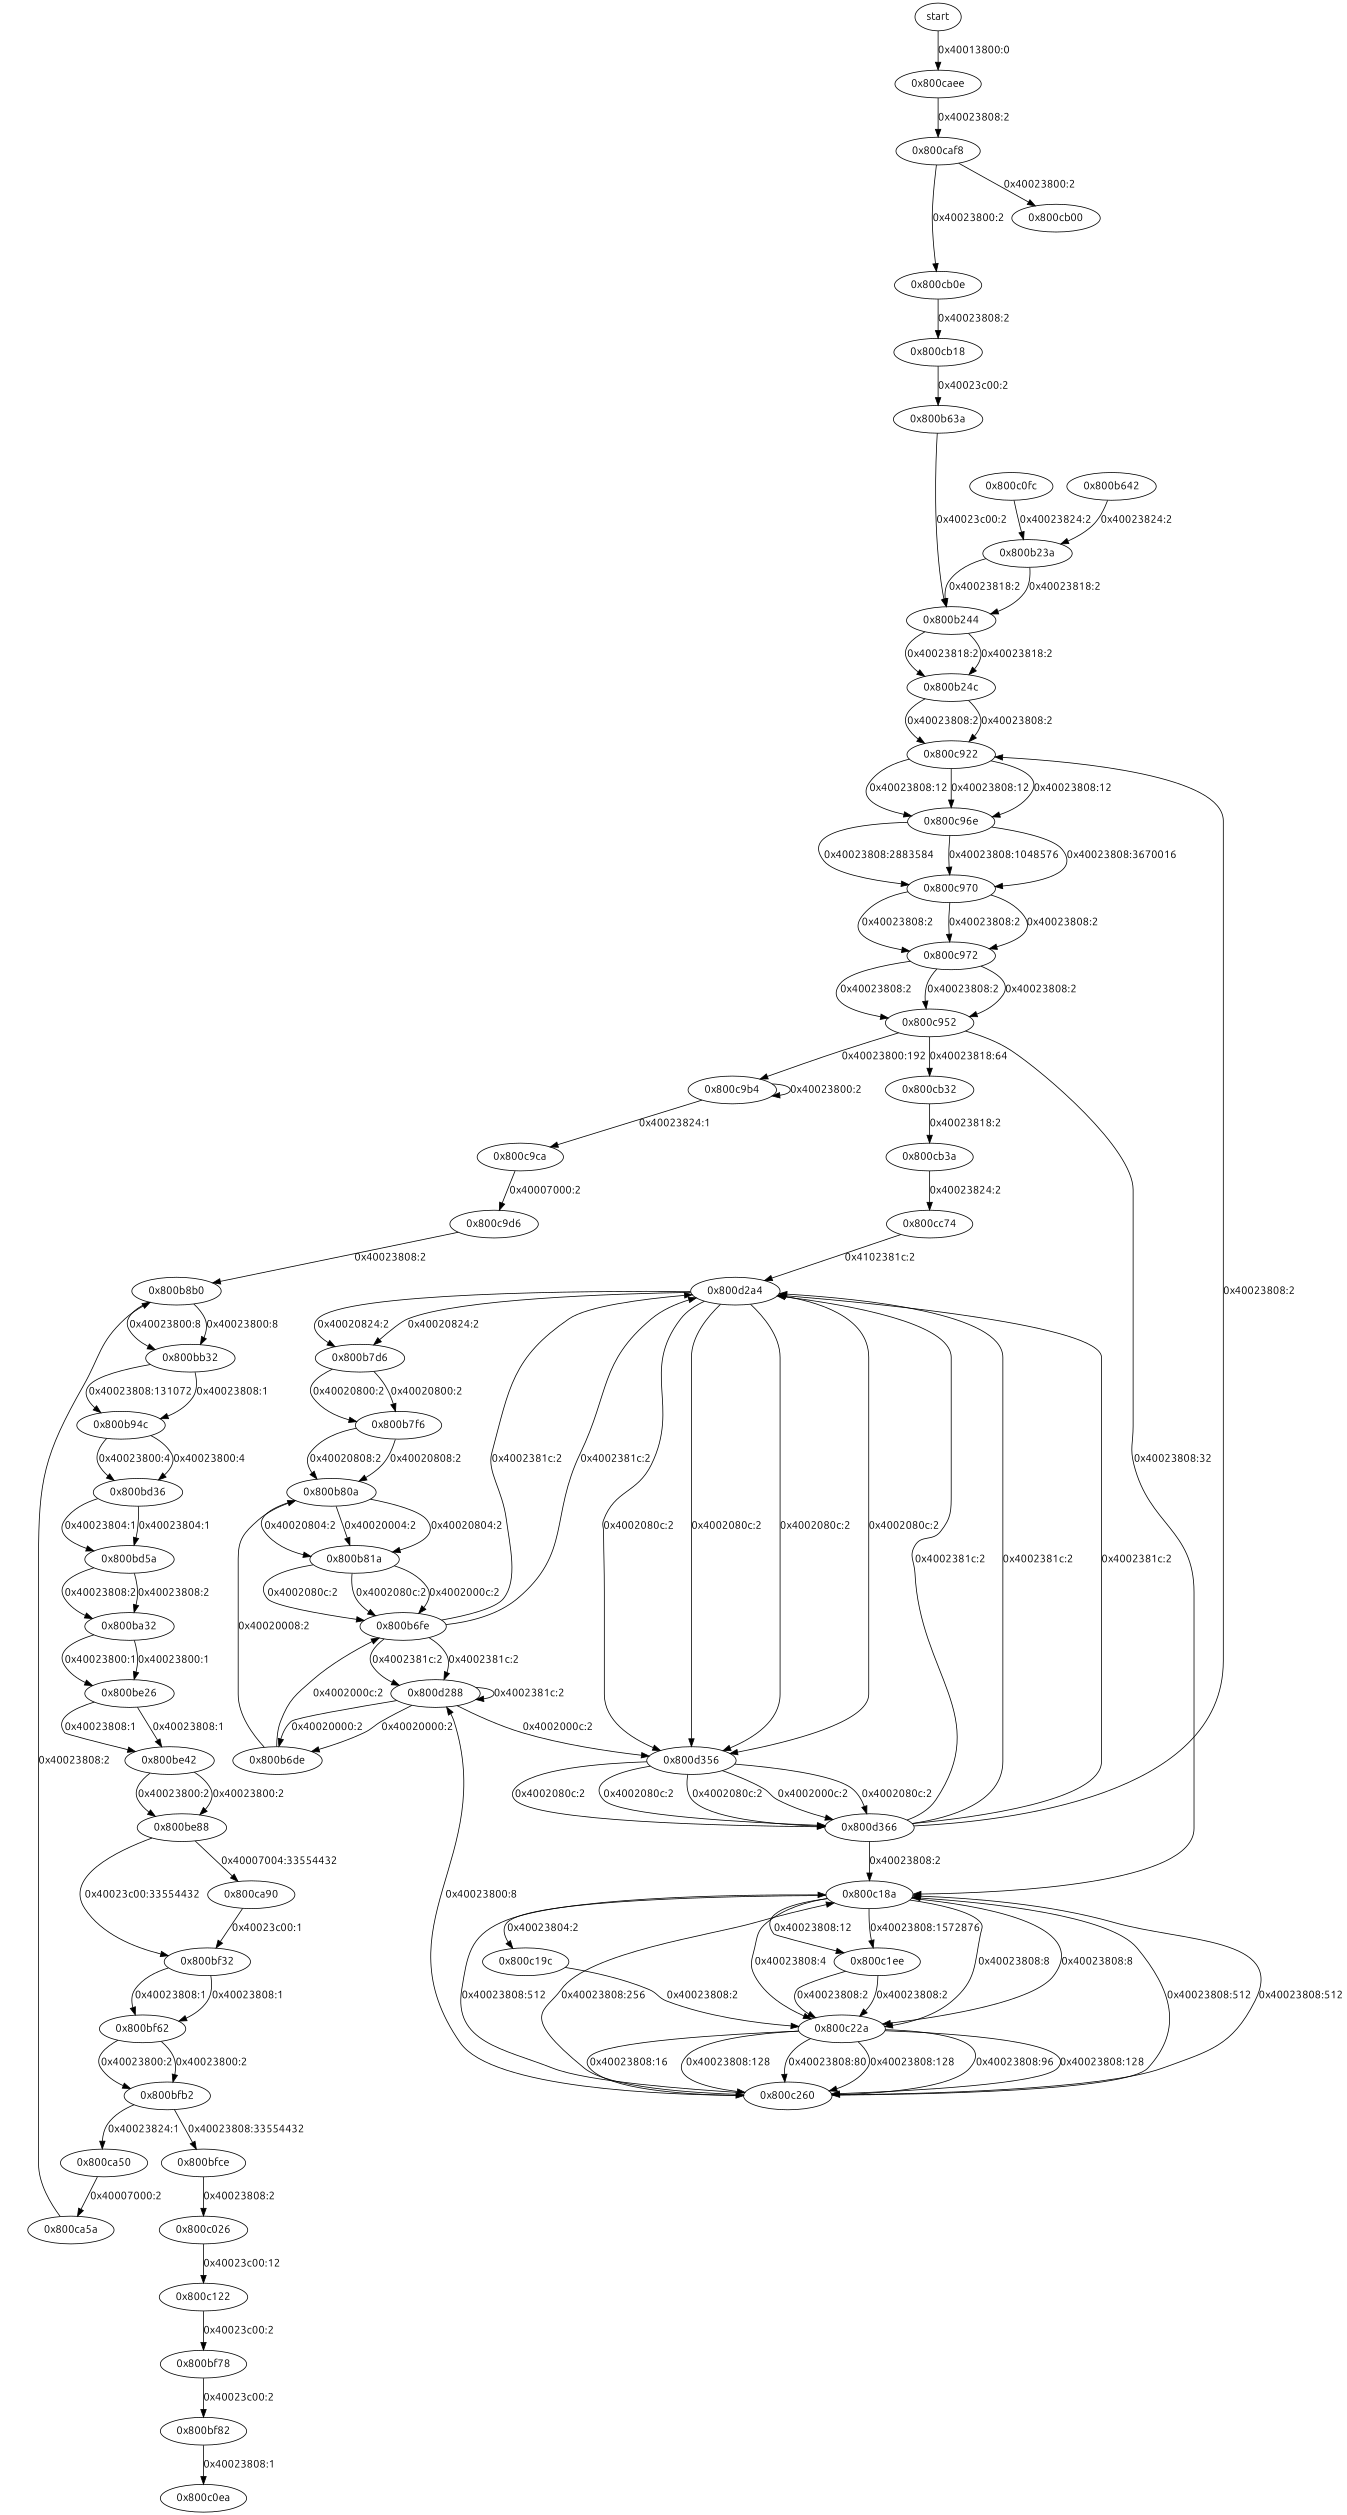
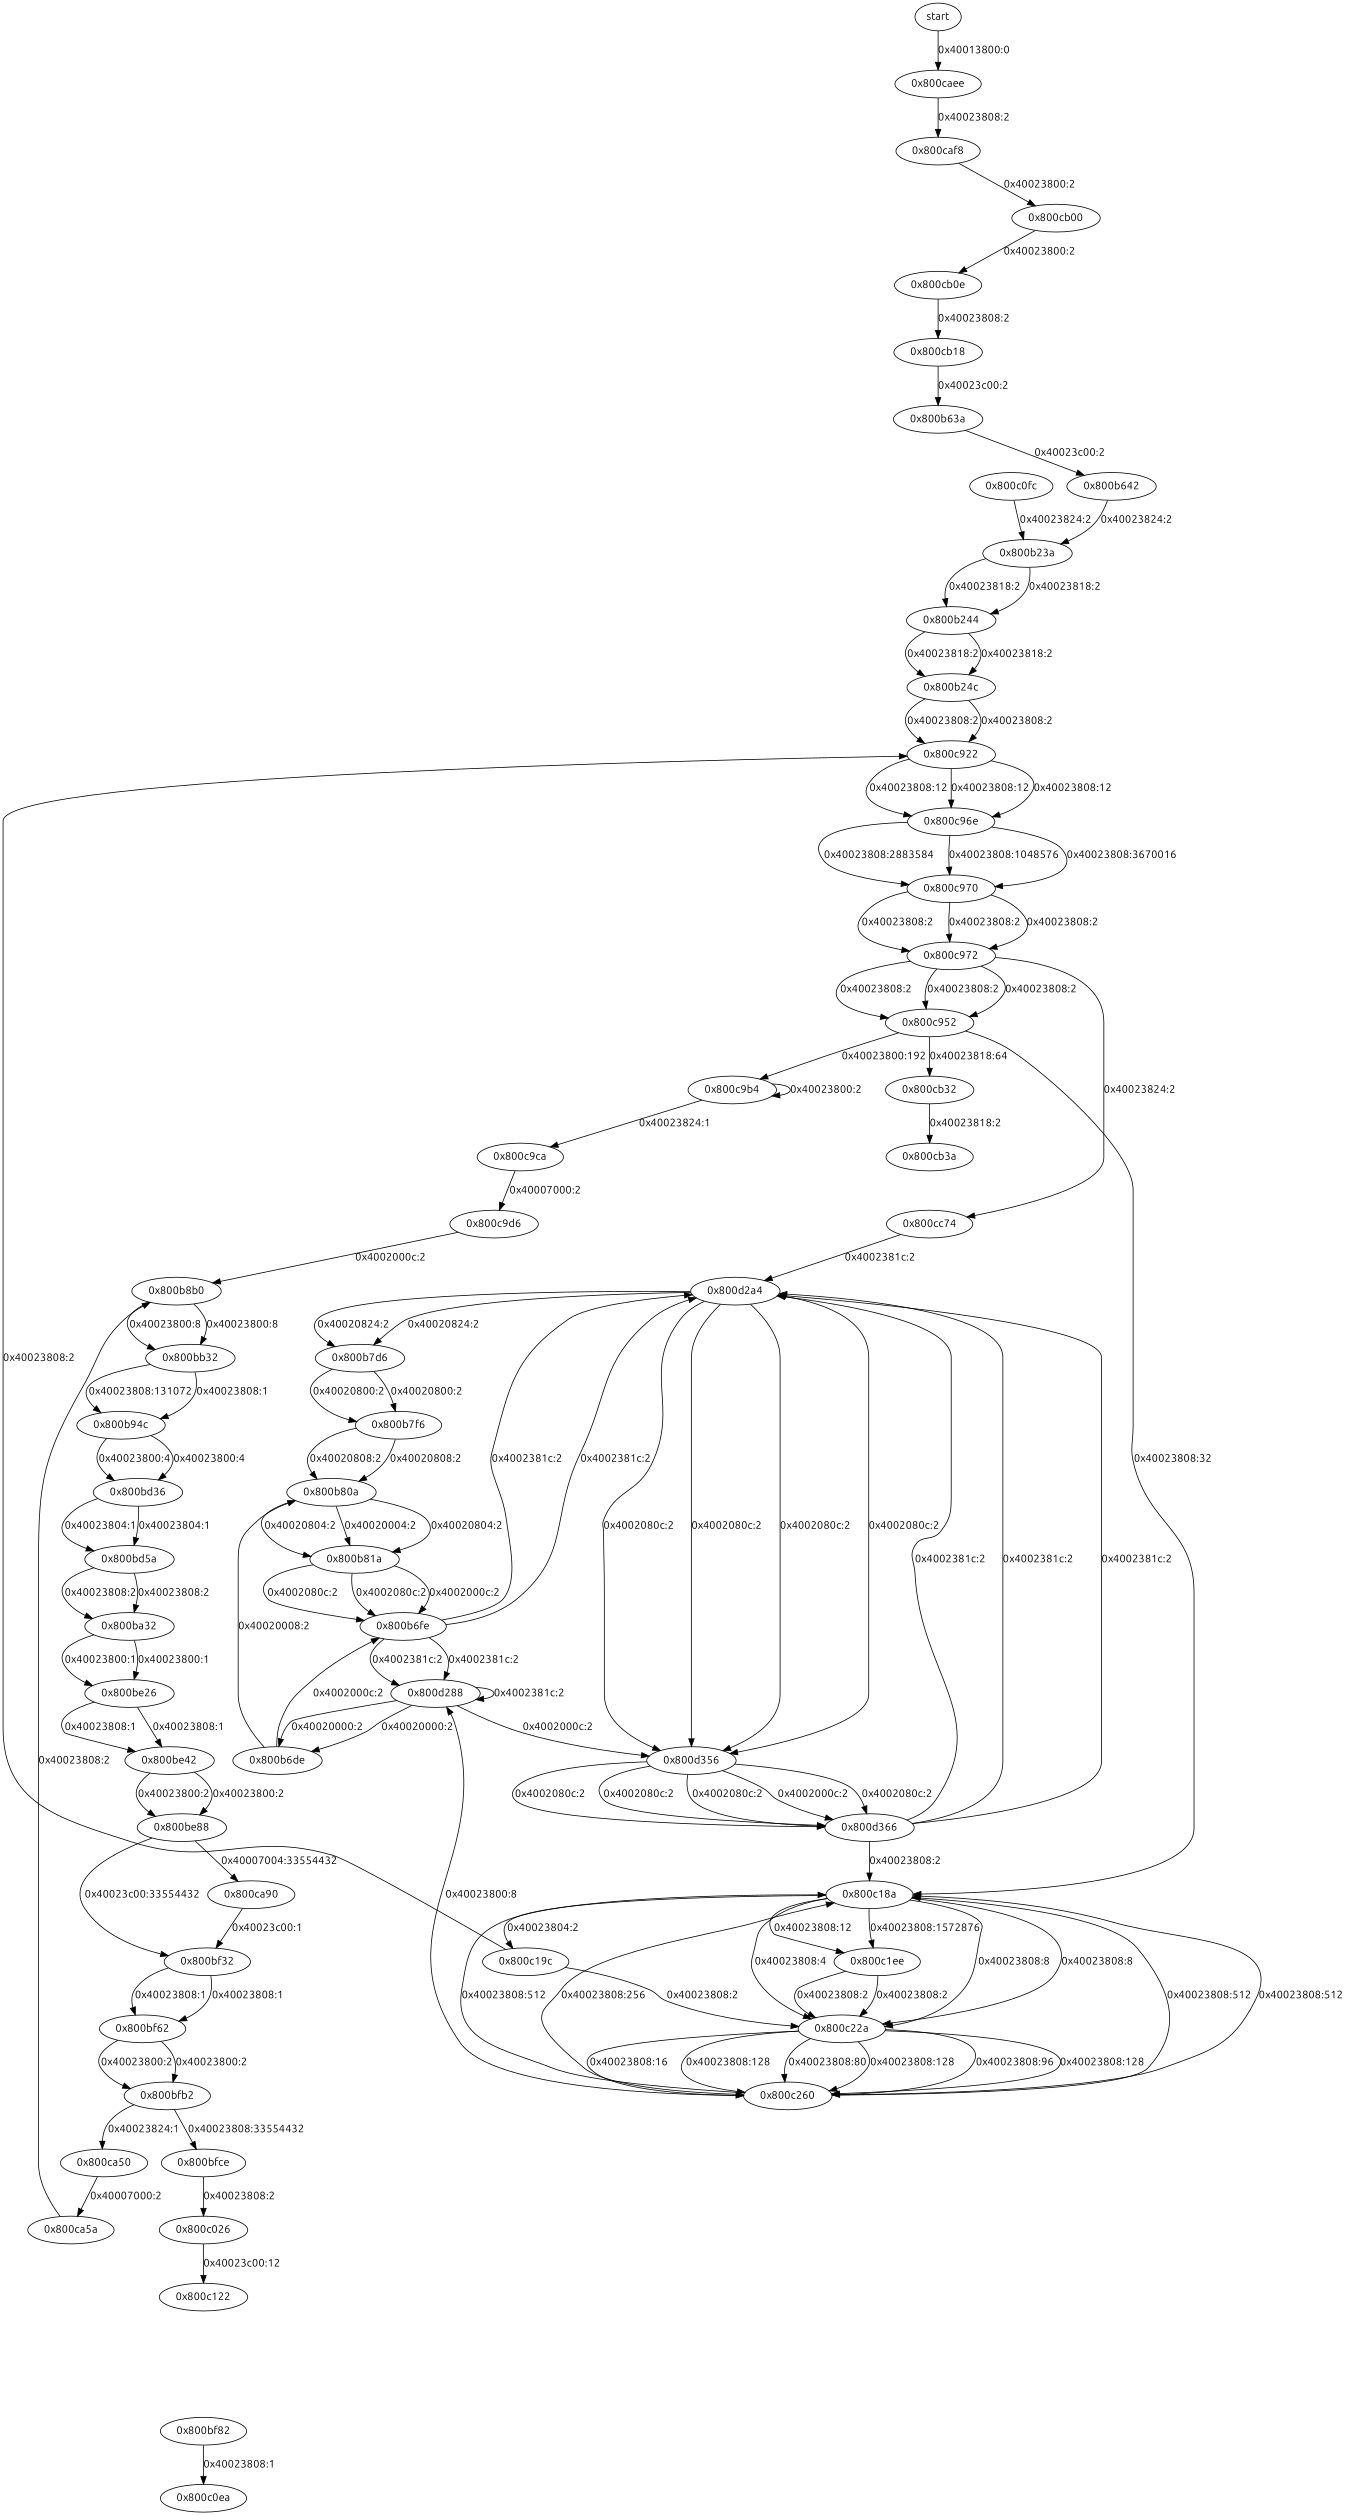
edge "0x800caf8" -> "0x800cb0e": now "0x800cb00" -> "0x800cb0e"
edge "0x800b63a" -> "0x800b244": now "0x800b63a" -> "0x800b642"
edge "0x800cb3a" -> "0x800cc74": now "0x800c972" -> "0x800cc74"
edge "0x800c9d6" -> "0x800b8b0": label "0x40023808:2" -> "0x4002000c:2"
edge "0x800cc74" -> "0x800d2a4": label "0x4102381c:2" -> "0x4002381c:2"
edge "0x800d366" -> "0x800c922": now "0x800c19c" -> "0x800c922"
node "0x800bf78": removed
